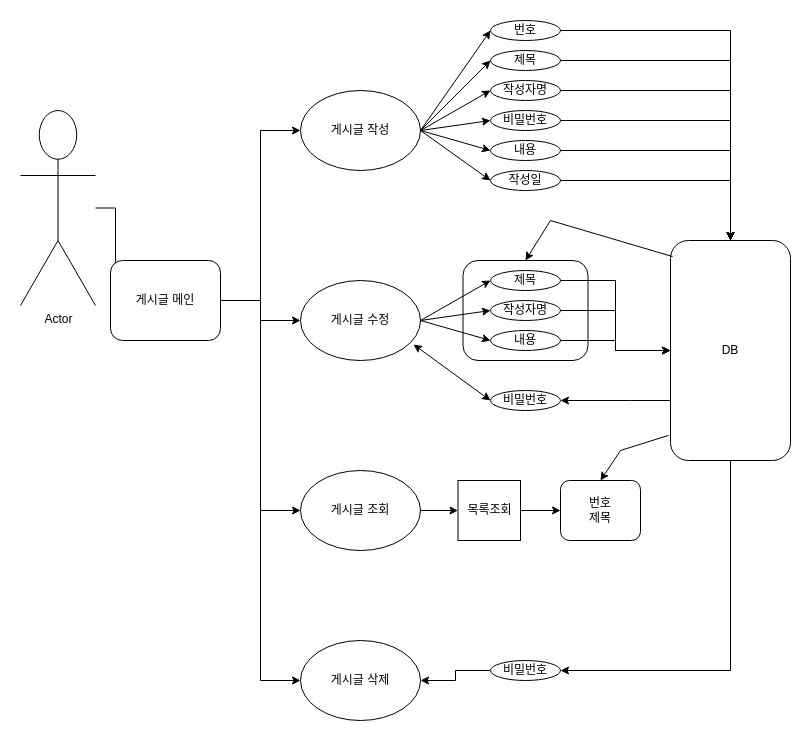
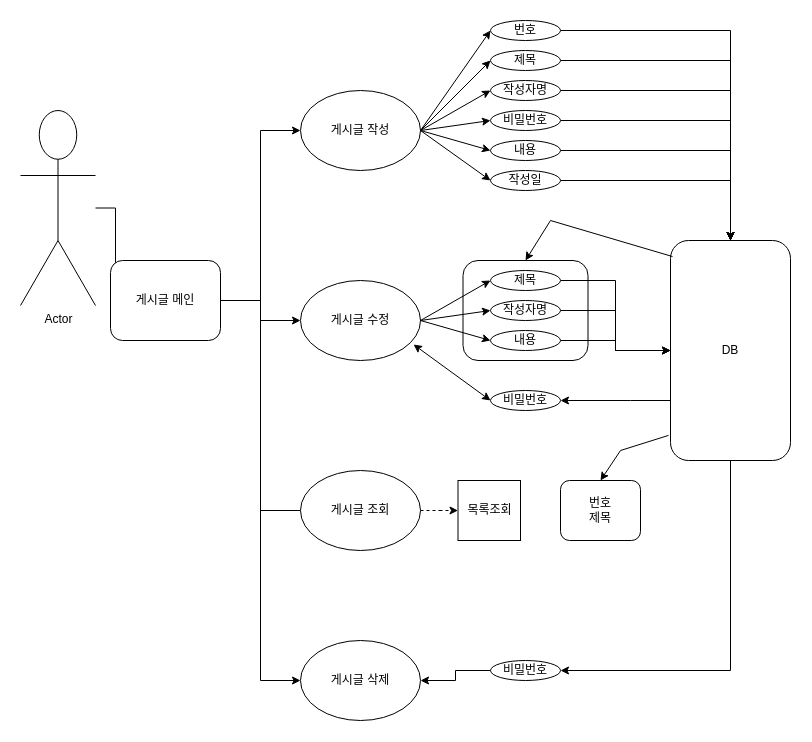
edge "게시글 메인" -> "게시글 조회": arrowhead classic -> none
edge "게시글 조회" -> "목록조회": style solid -> dashed
edge "목록조회" -> "번호 제목": removed
